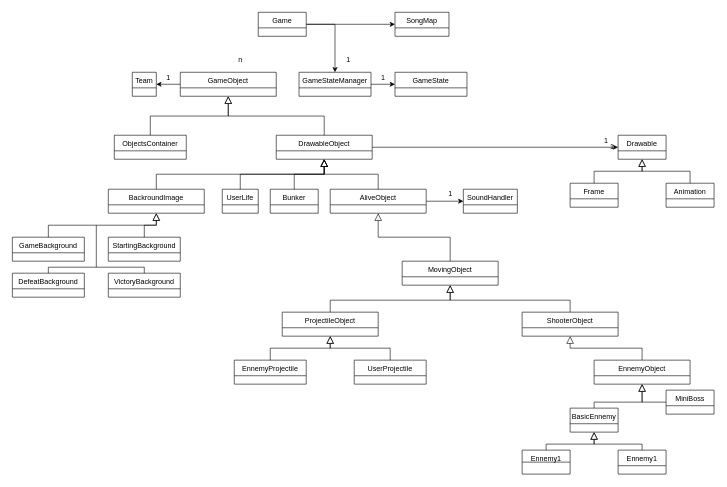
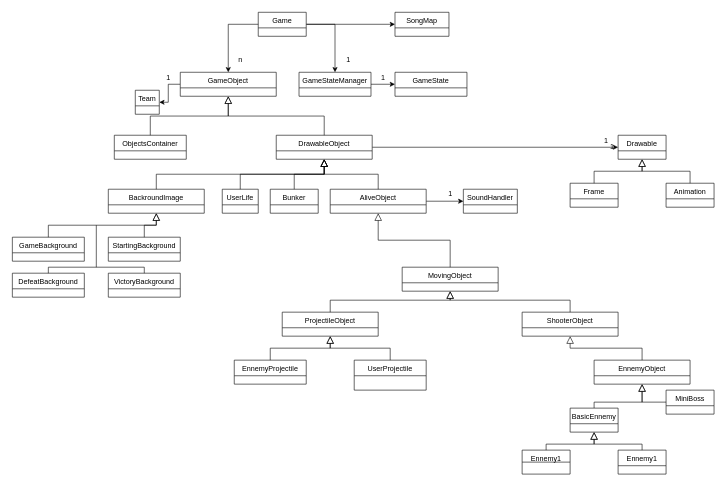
edge "Game" -> "GameObject": added
node "Team": moved (144, 84) -> (147, 102)
node "MovingObject": moved (450, 273) -> (450, 279)
node "UserProjectile": size 72x24 -> 72x30
